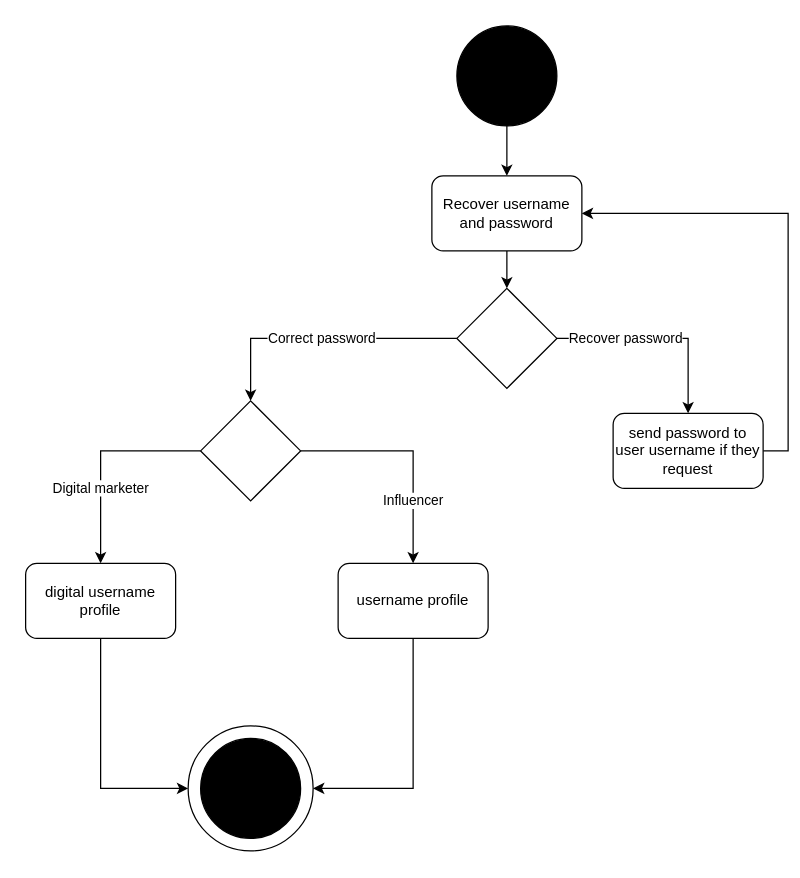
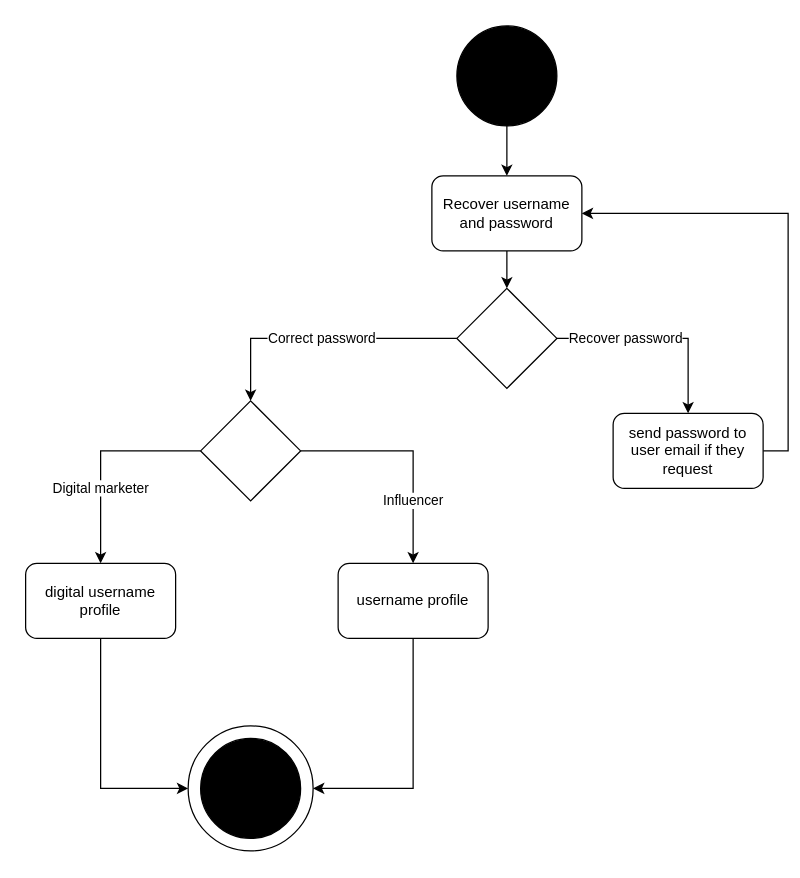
node "send password to user username if they request": label "send password to user username if they request" -> "send password to user email if they request"
